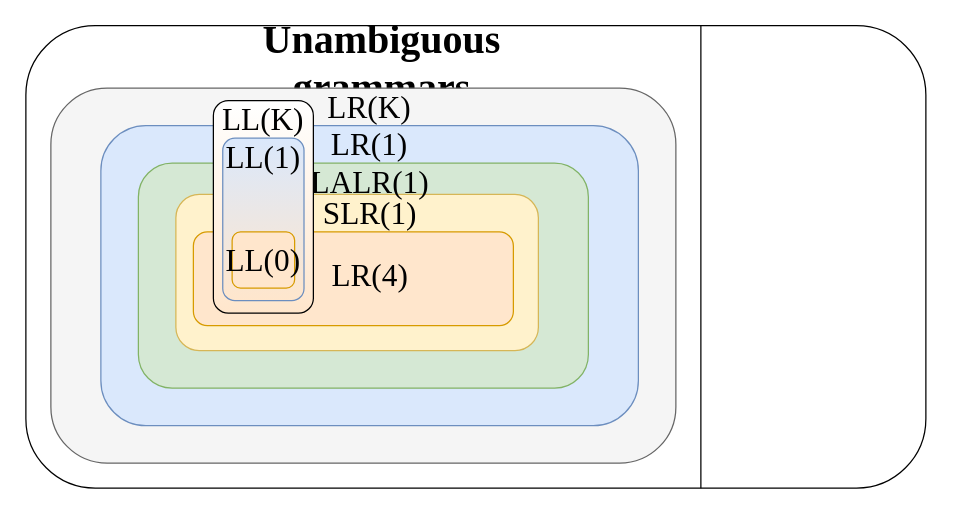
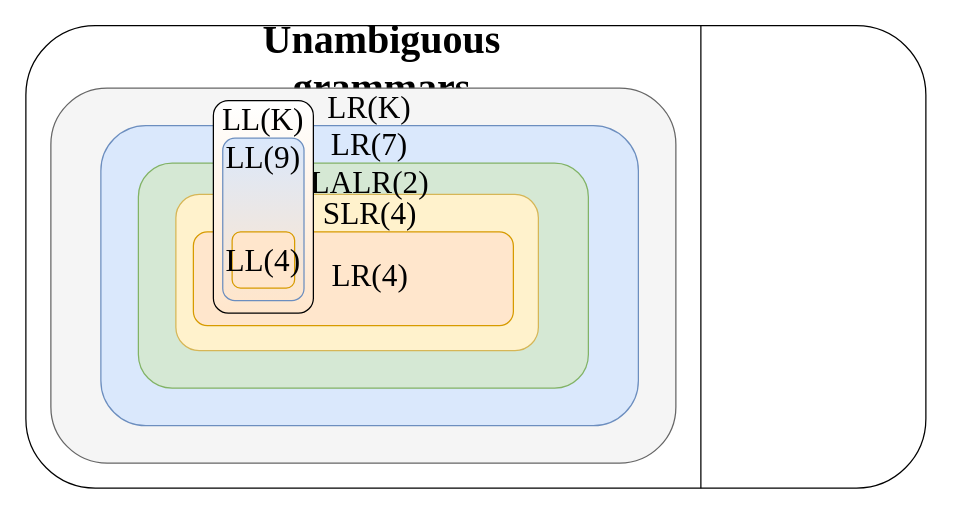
node "LR(1)": label "LR(1)" -> "LR(7)"
node "LL(1)": label "LL(1)" -> "LL(9)"
node "LALR(1)": label "LALR(1)" -> "LALR(2)"
node "SLR(1)": label "SLR(1)" -> "SLR(4)"
node "LL(0)": label "LL(0)" -> "LL(4)"
